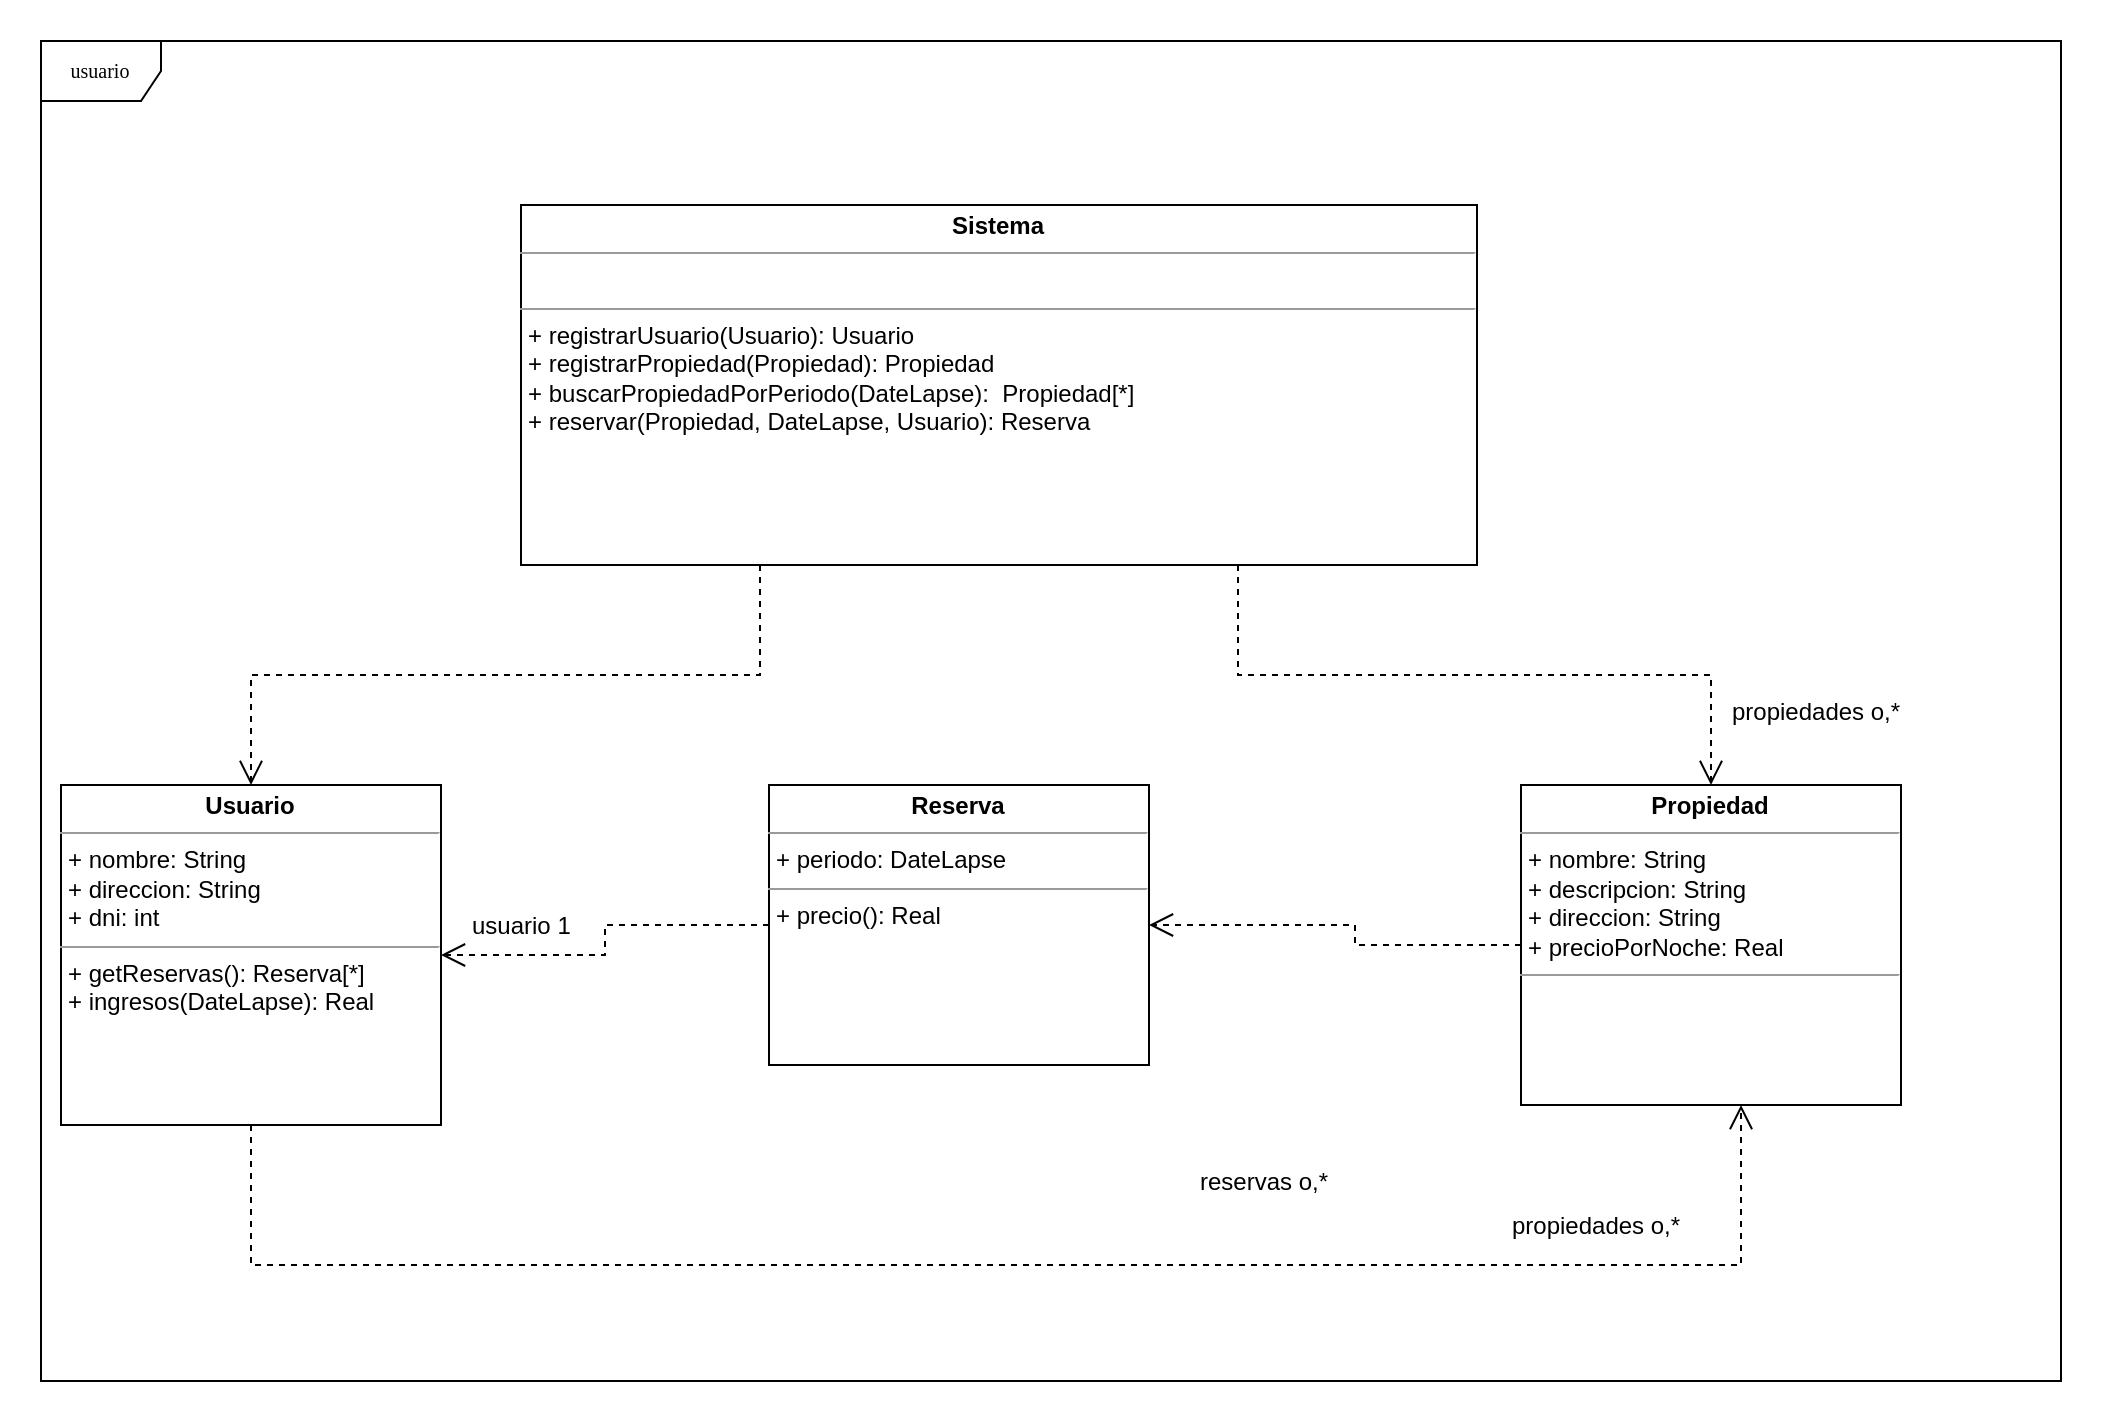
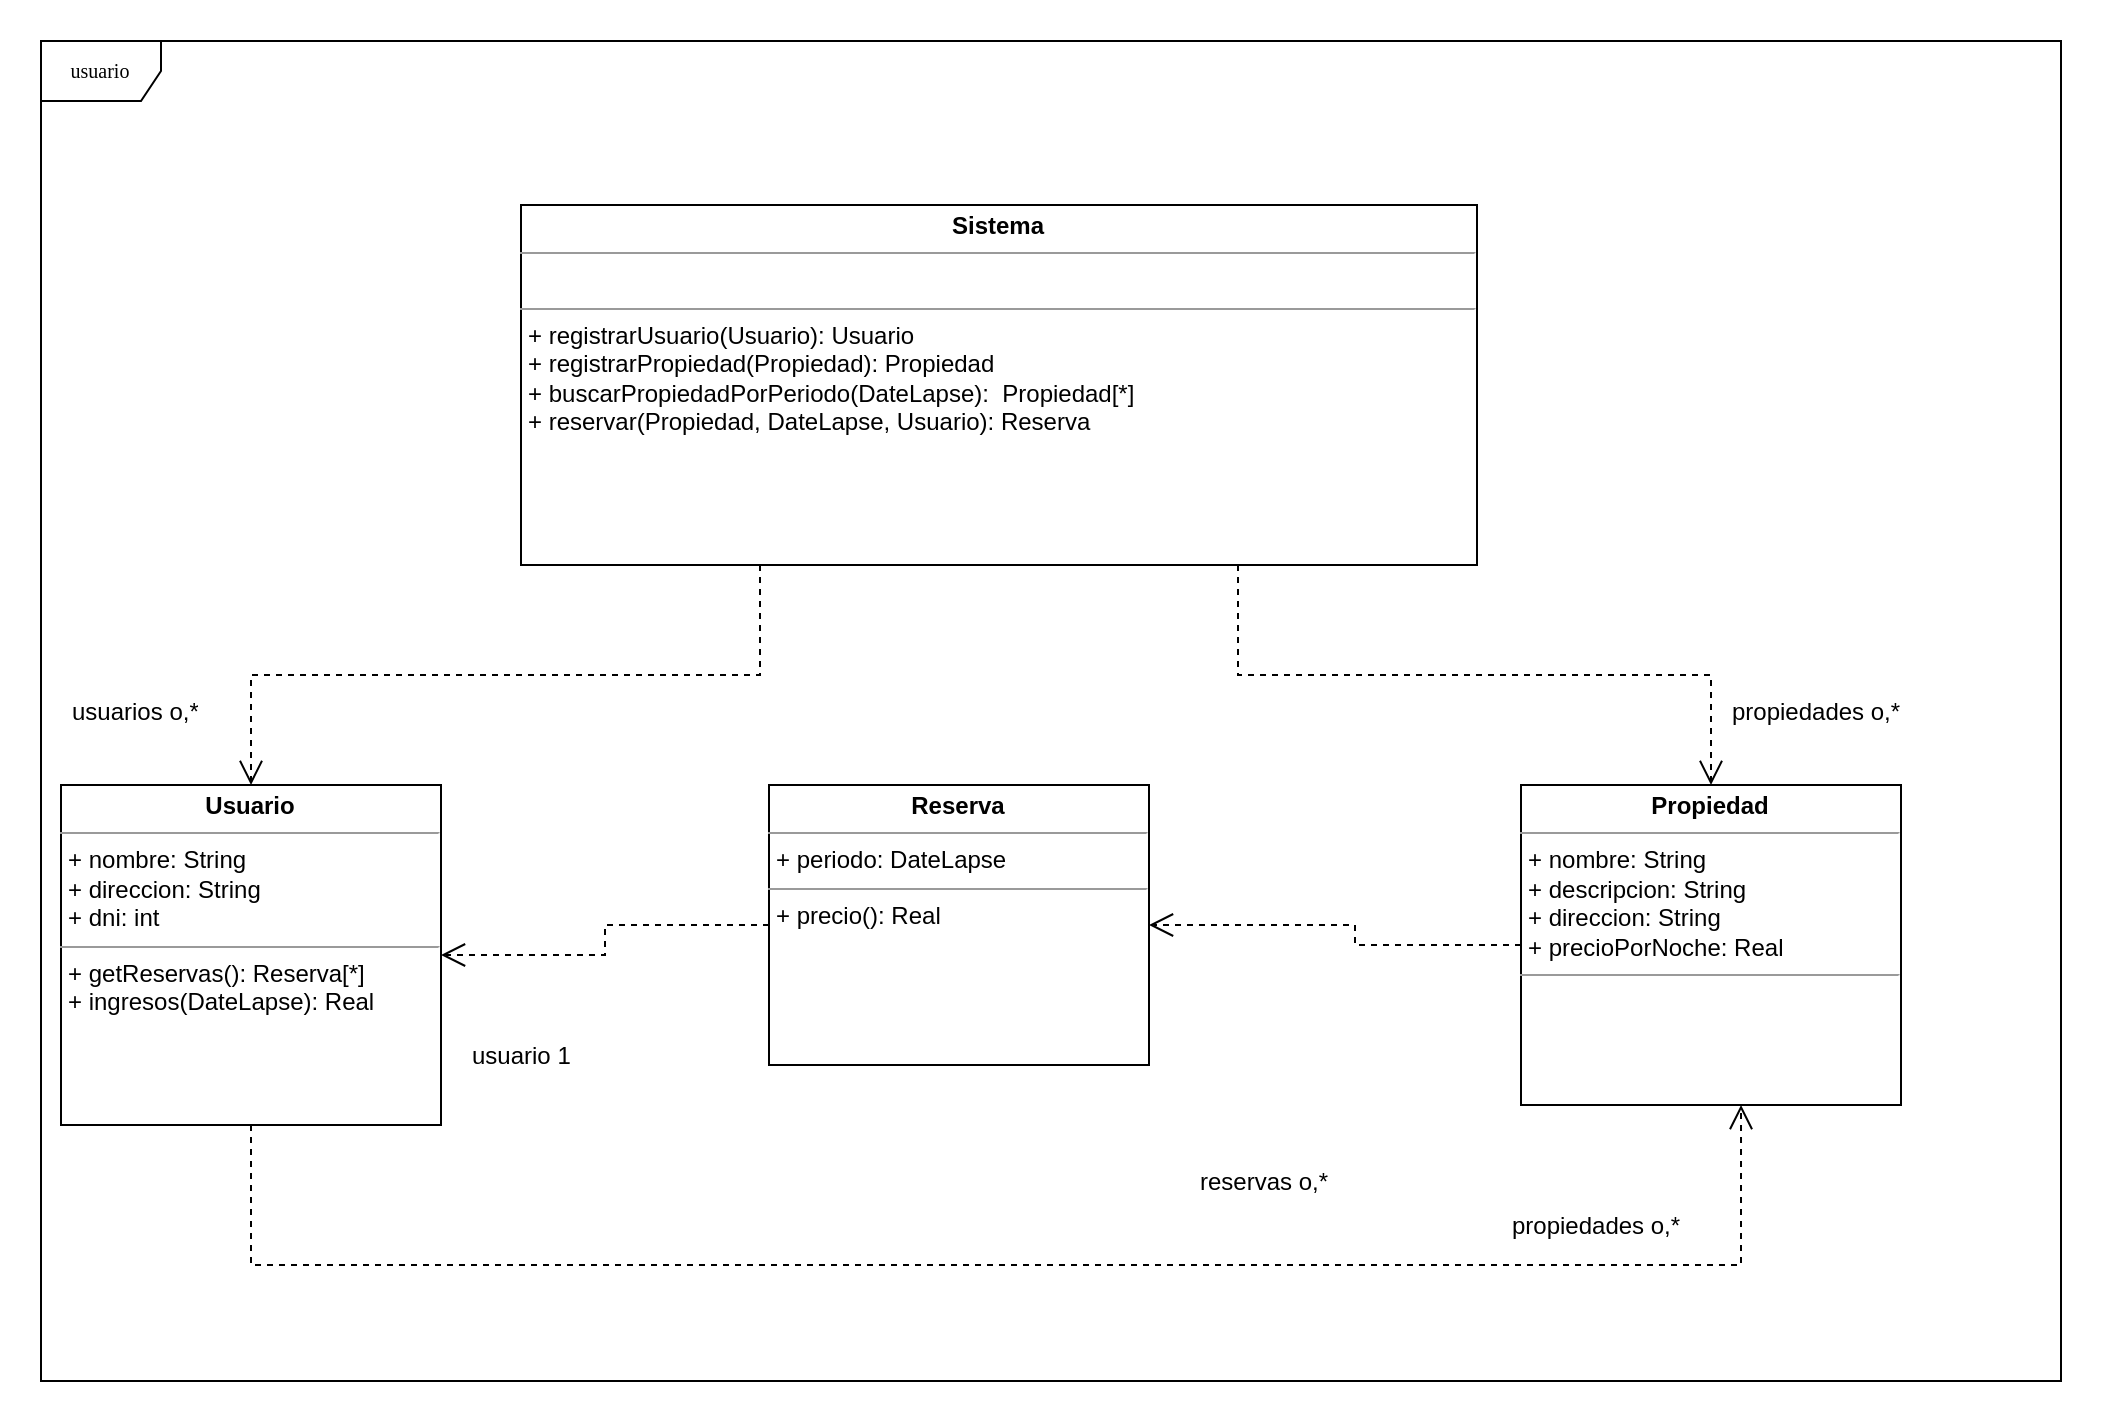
node "usuarios o,*": added
node "usuario 1": moved (561, 925) -> (561, 1055)
